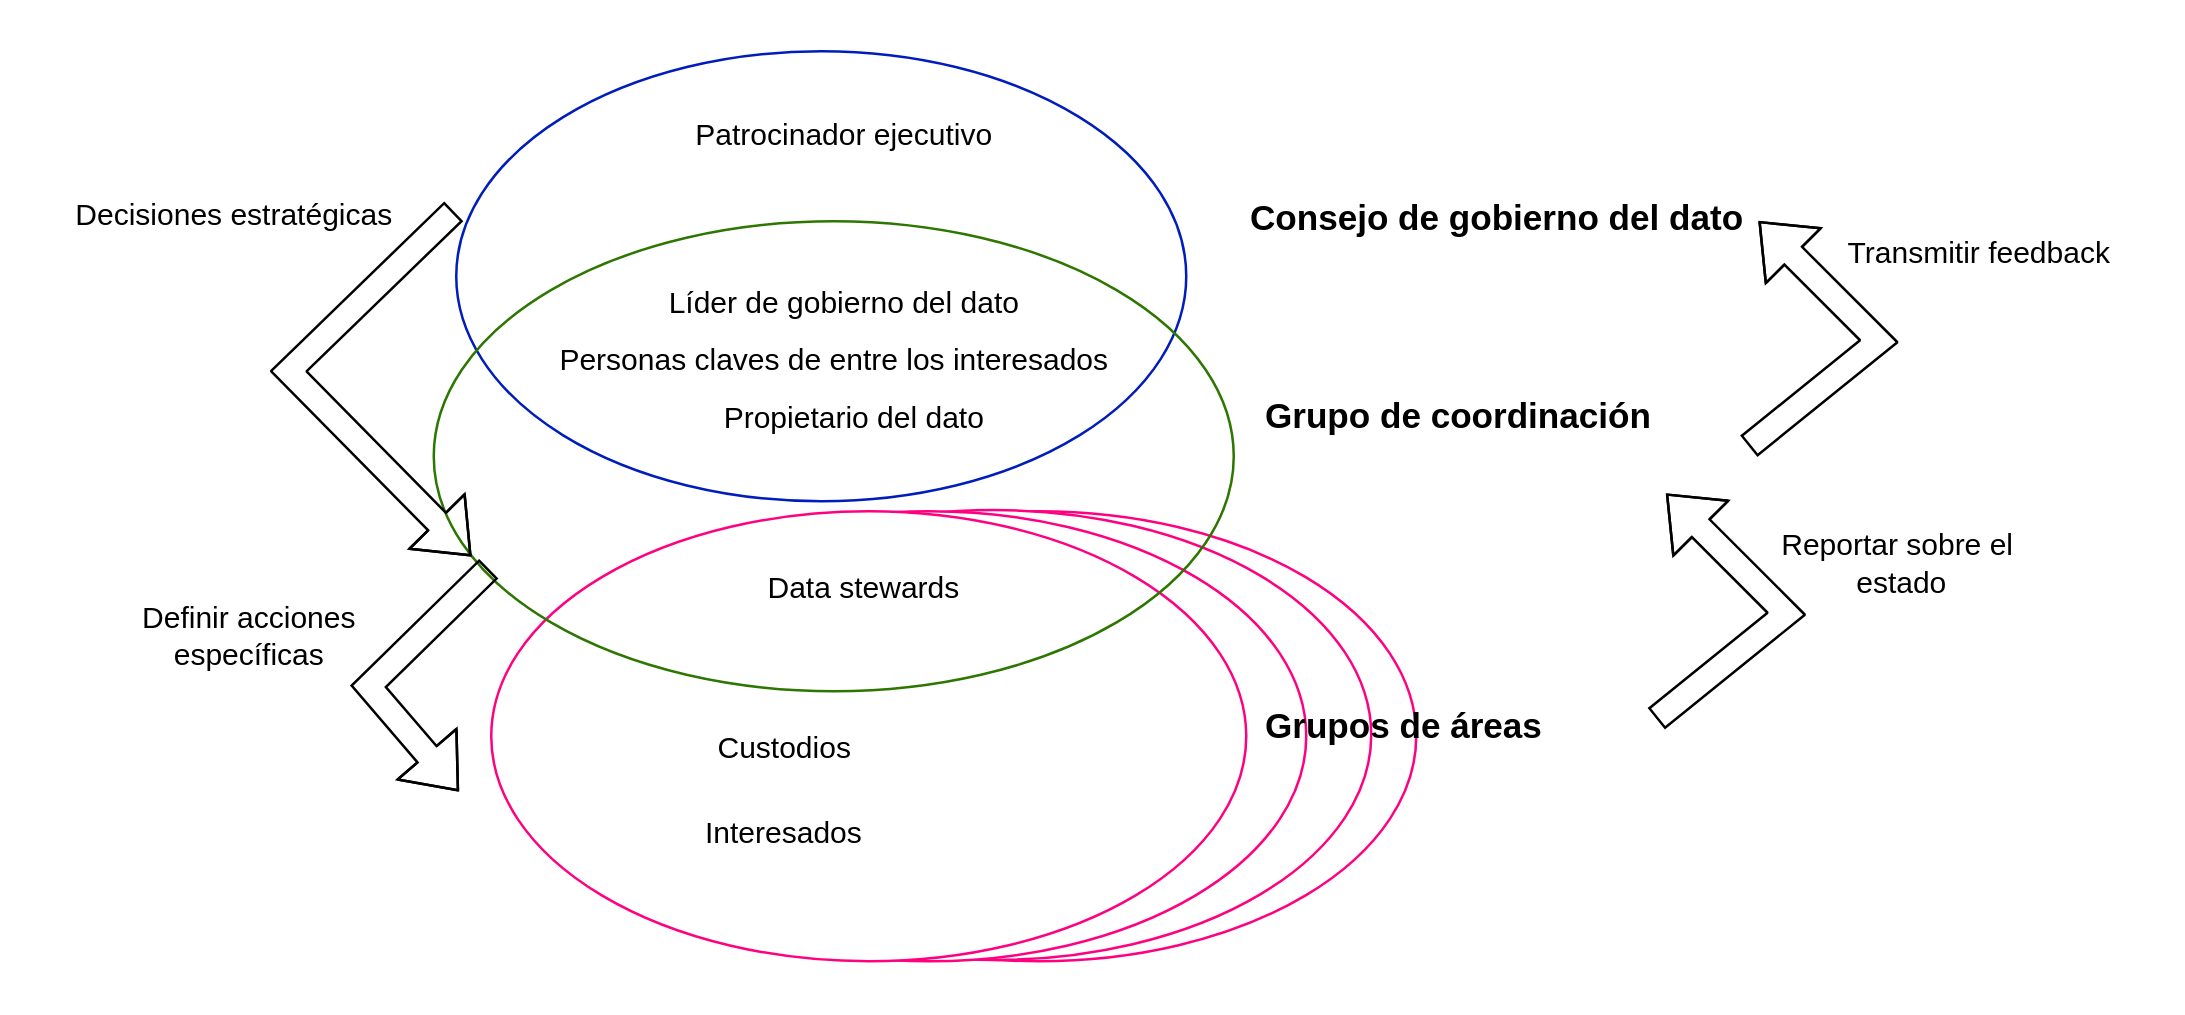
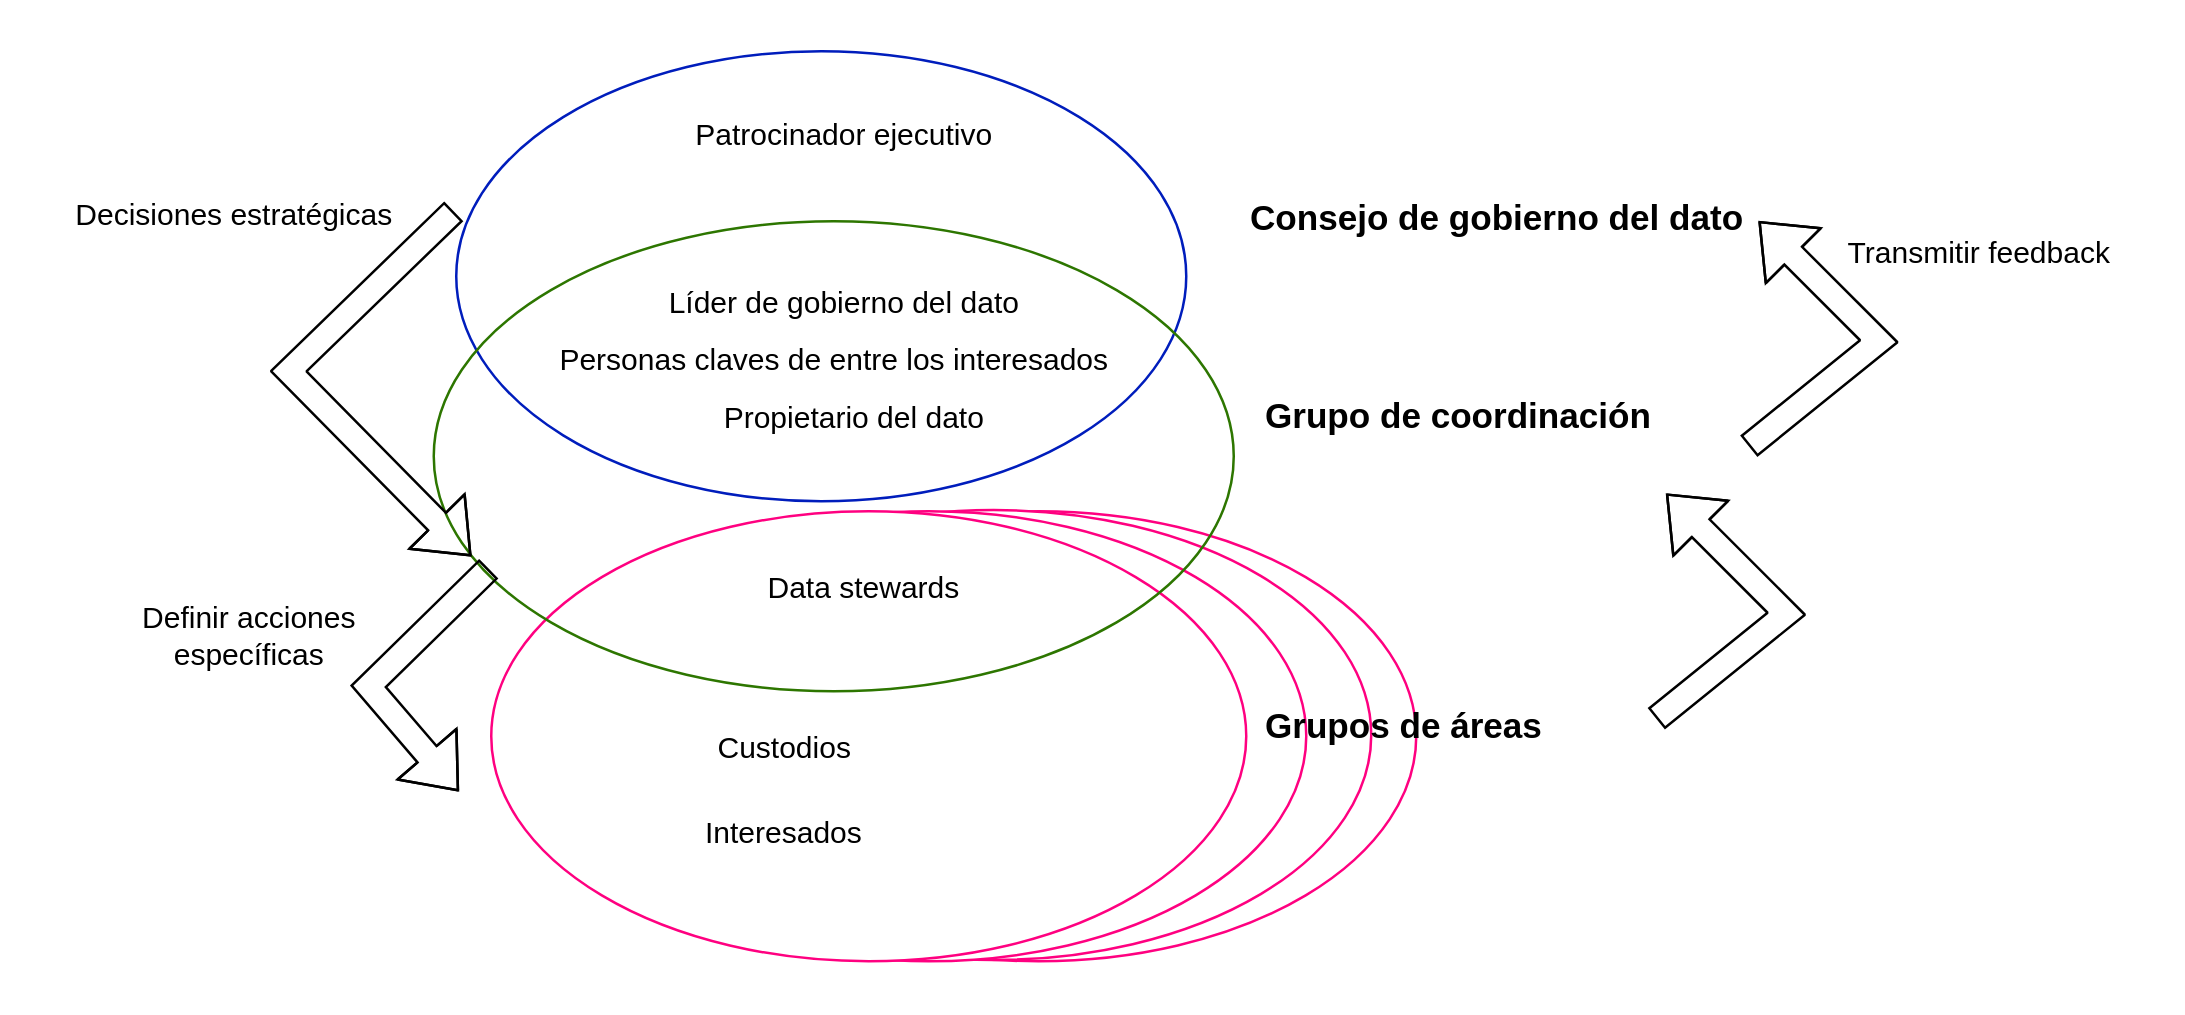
node "Reportar sobre el estado": removed
